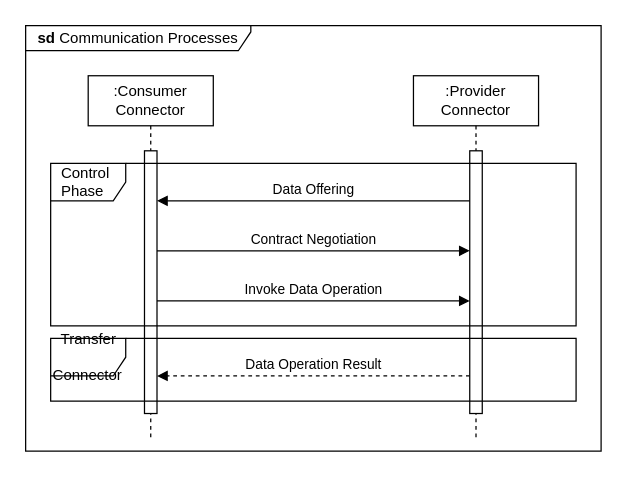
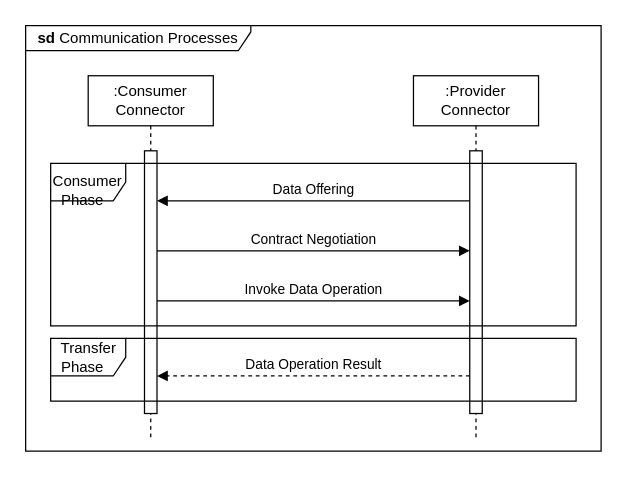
node "Control Phase": label "Control Phase" -> "Consumer Phase"
node "Transfer Connector": label "Transfer Connector" -> "Transfer Phase"
